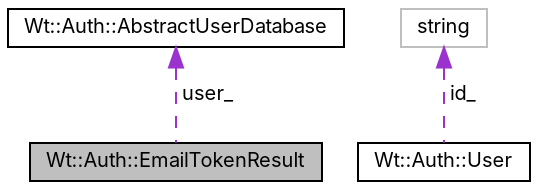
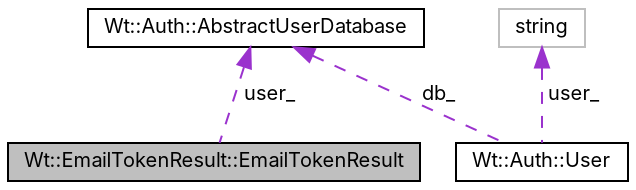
edge "Wt::Auth::User" -> "string": label " id_" -> " user_"
edge "Wt::Auth::User" -> "Wt::Auth::AbstractUserDatabase": added, label "db_"
node "Wt::Auth::EmailTokenResult": label "Wt::Auth::EmailTokenResult" -> "Wt::EmailTokenResult::EmailTokenResult"
